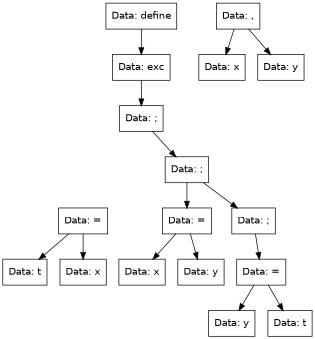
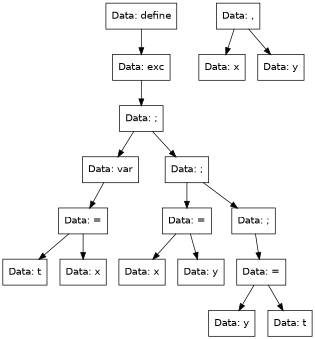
node "Data: var": added
